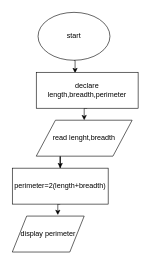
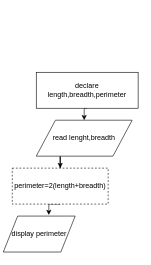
node "start": removed
edge "start" -> "declare length,breadth,perimeter": removed
node "perimeter=2(length+breadth)": style solid -> dashed
node "display perimeter": moved (48, 234) -> (39, 234)
